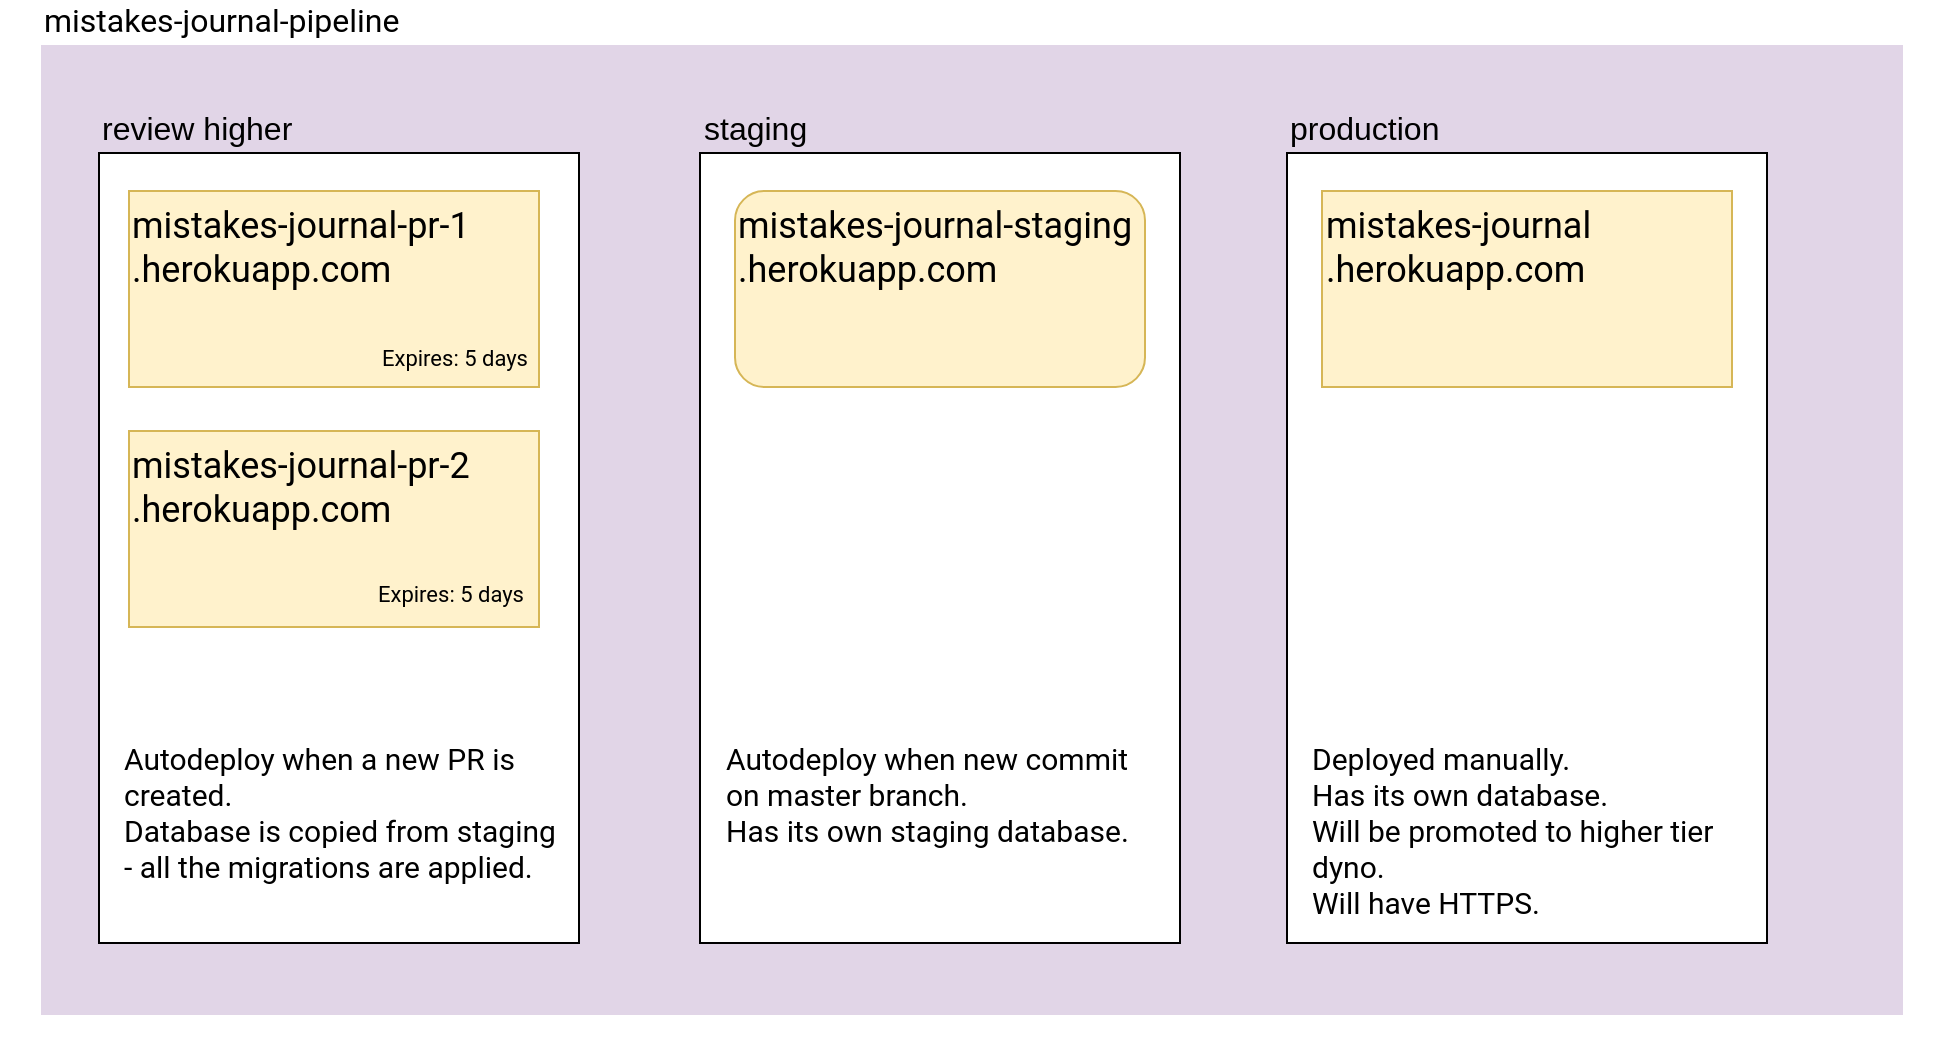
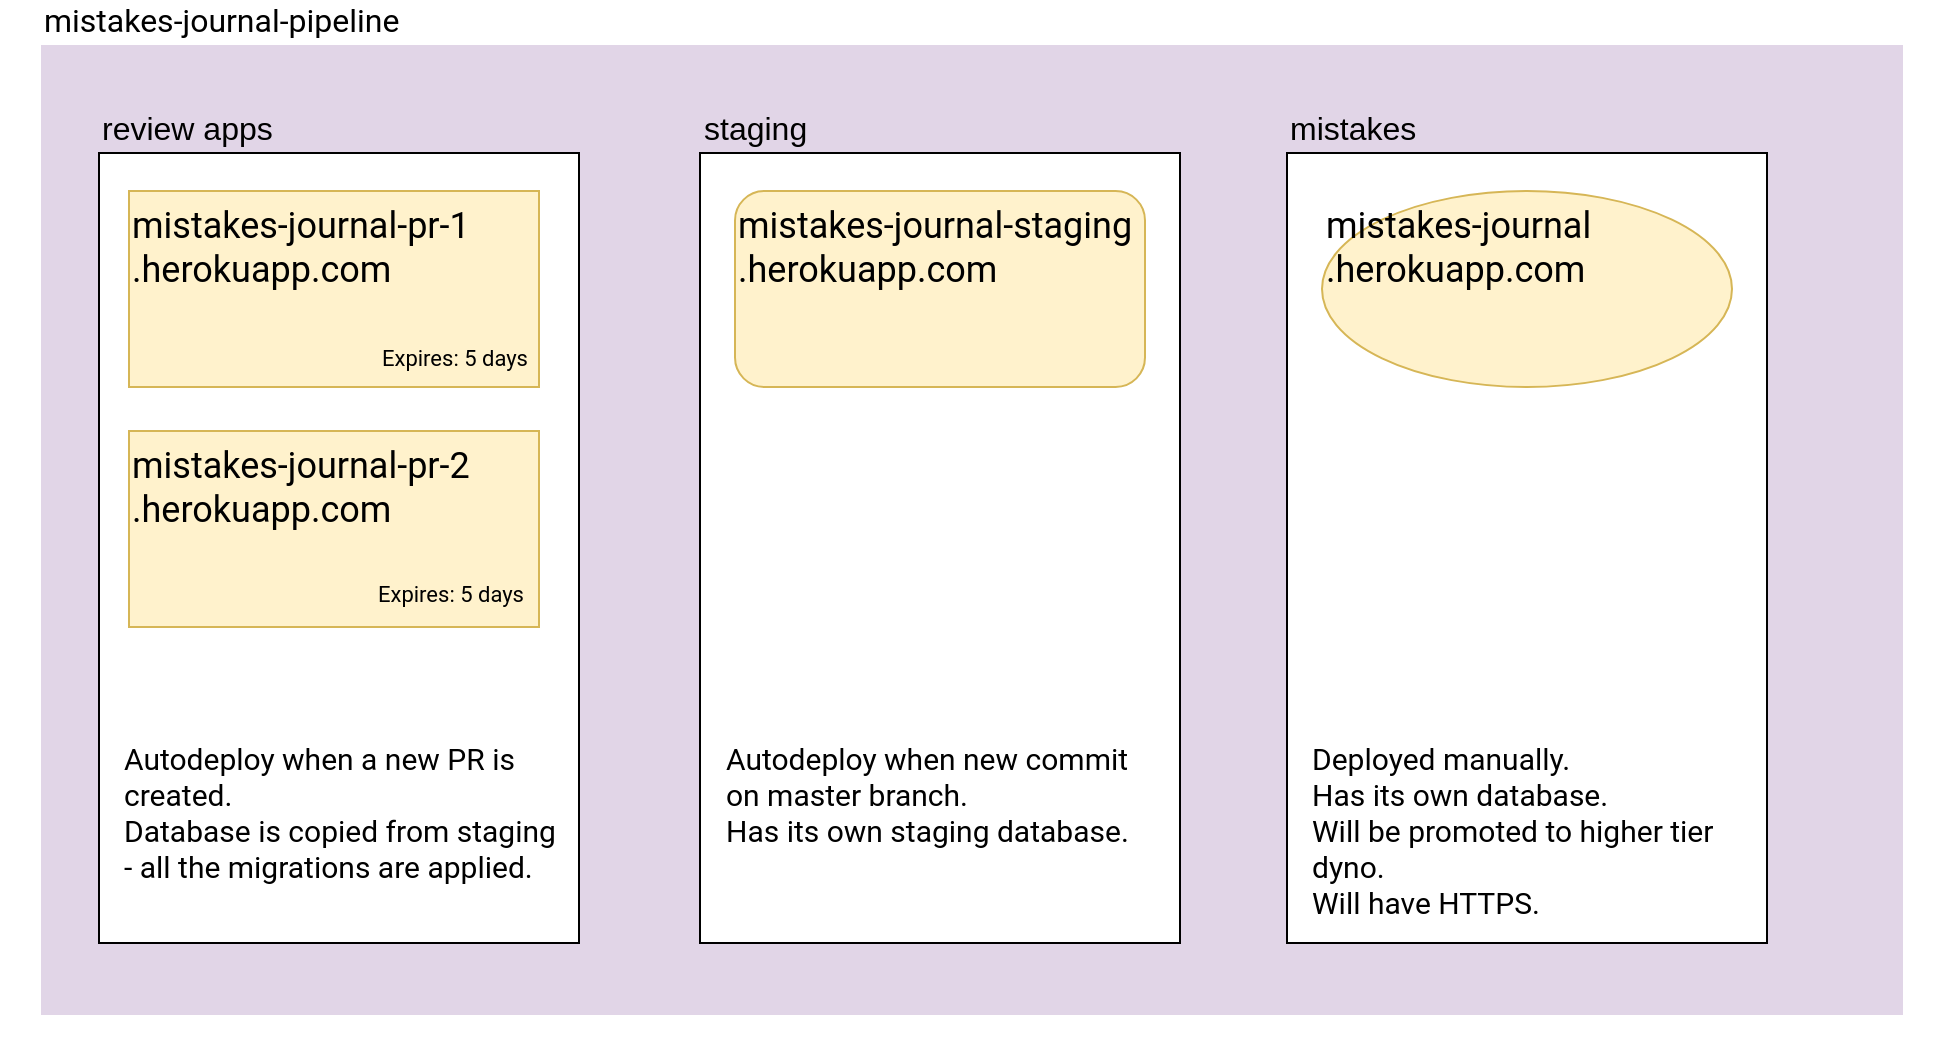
node "review higher": label "review higher" -> "review apps"
node "production": label "production" -> "mistakes"
node "mistakes-journal .herokuapp.com": shape rectangle -> ellipse
